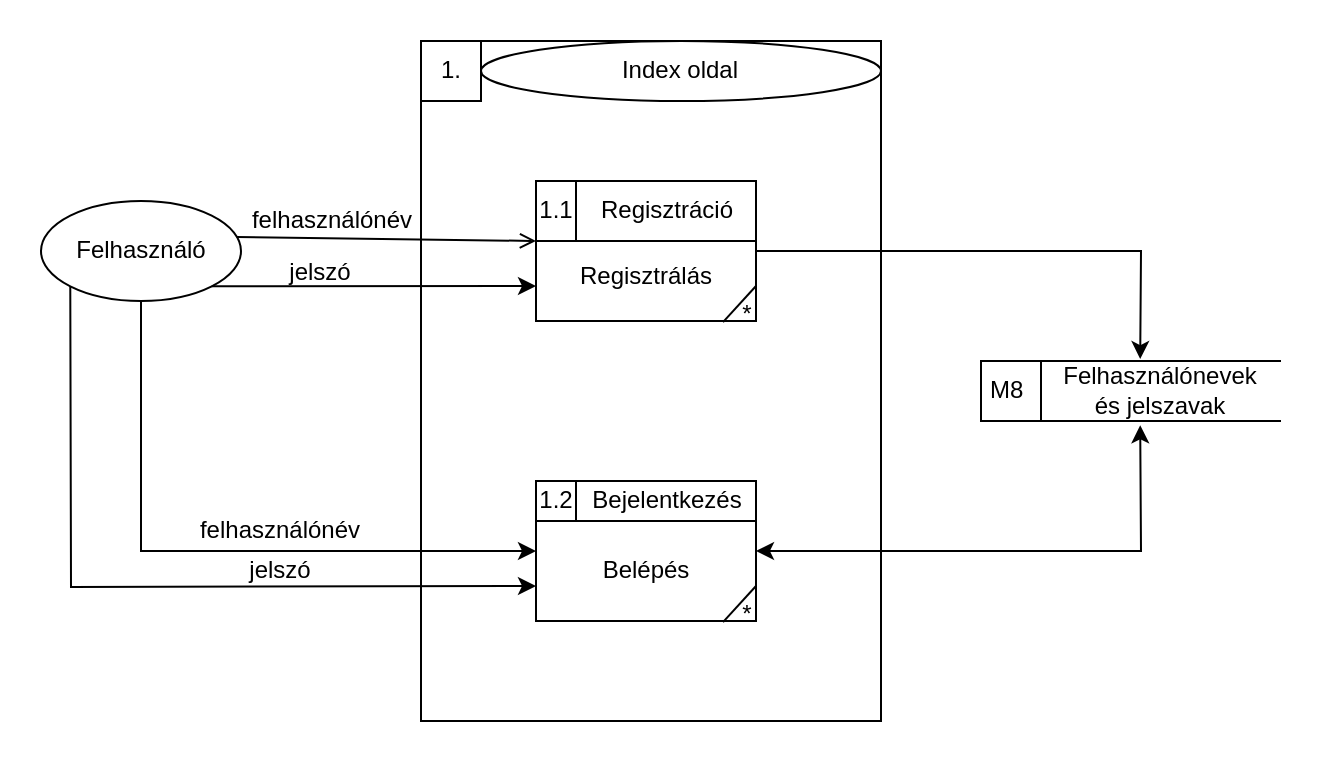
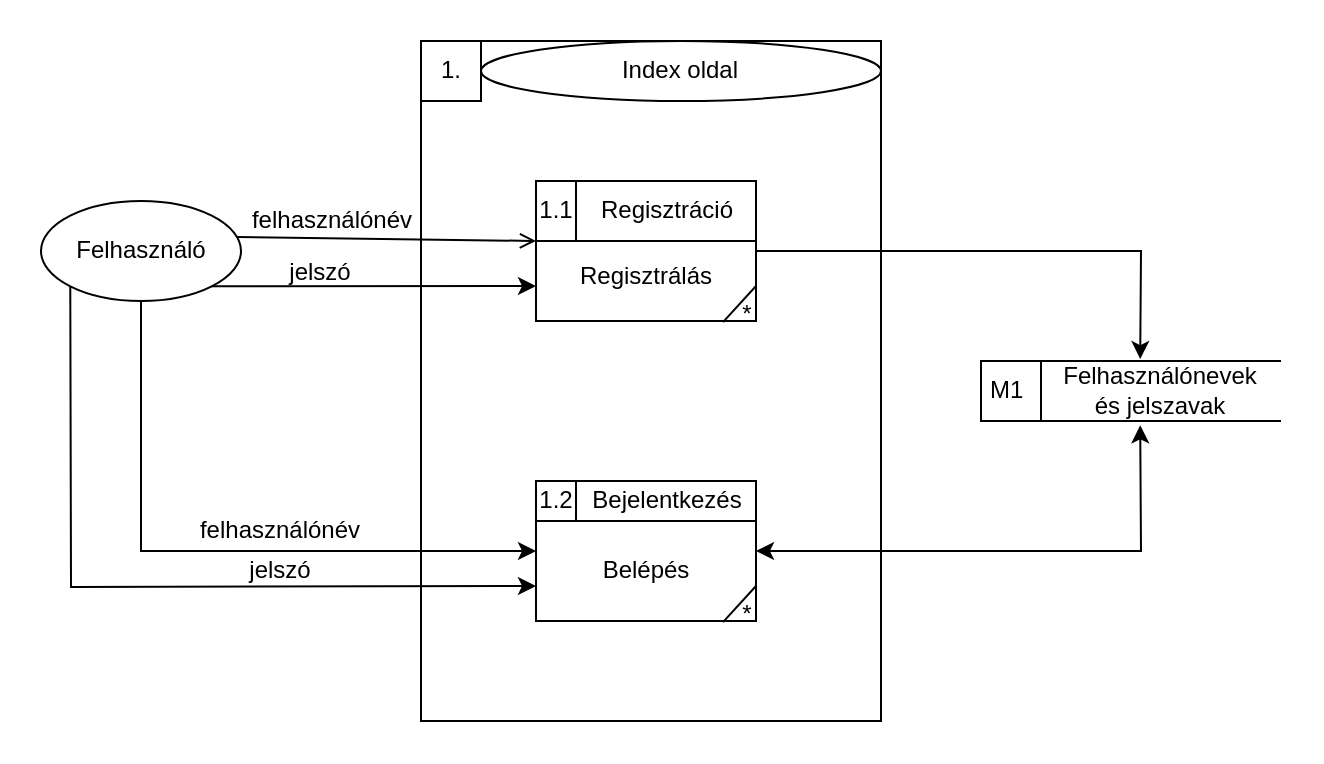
node "M8": label "M8" -> "M1"
